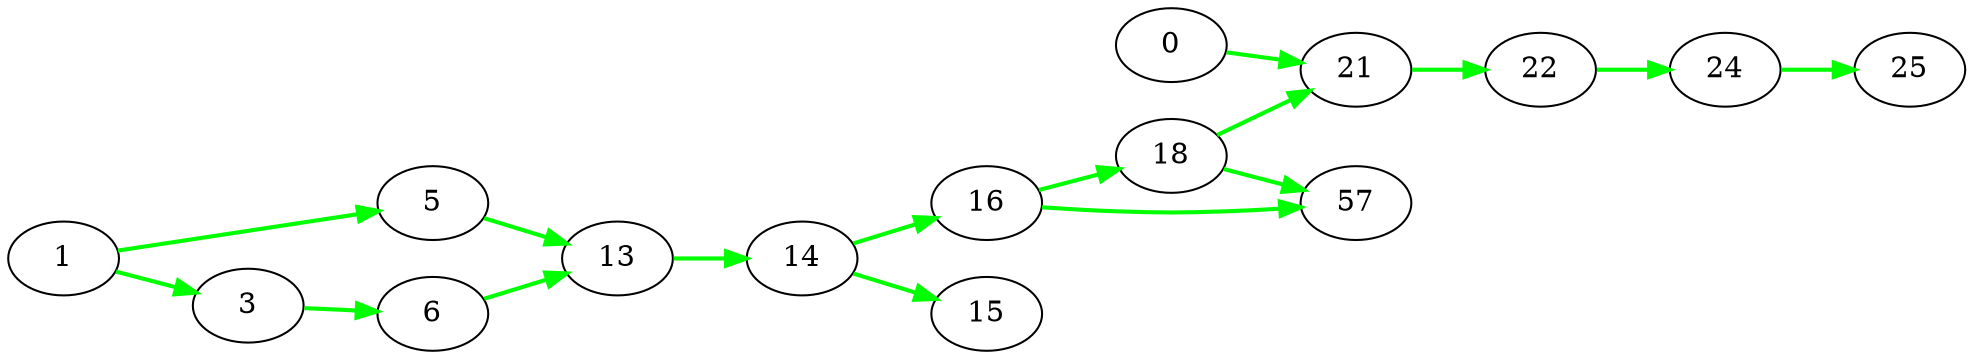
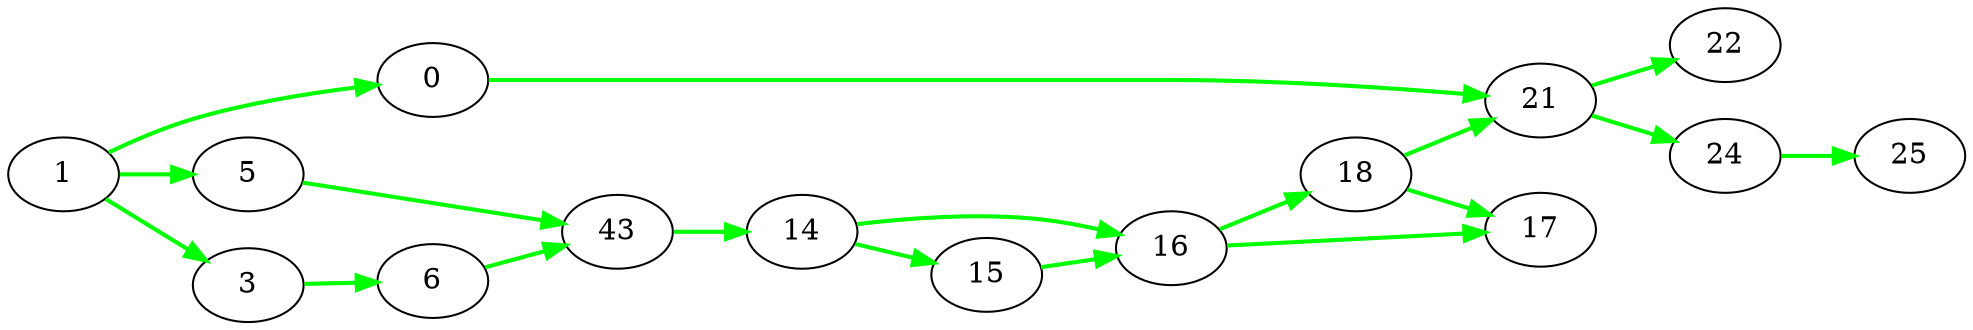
edge "22" -> "24": now "21" -> "24"
edge "1" -> "0": added
node "57": label "57" -> "17"
node "13": label "13" -> "43"
edge "15" -> "16": added
